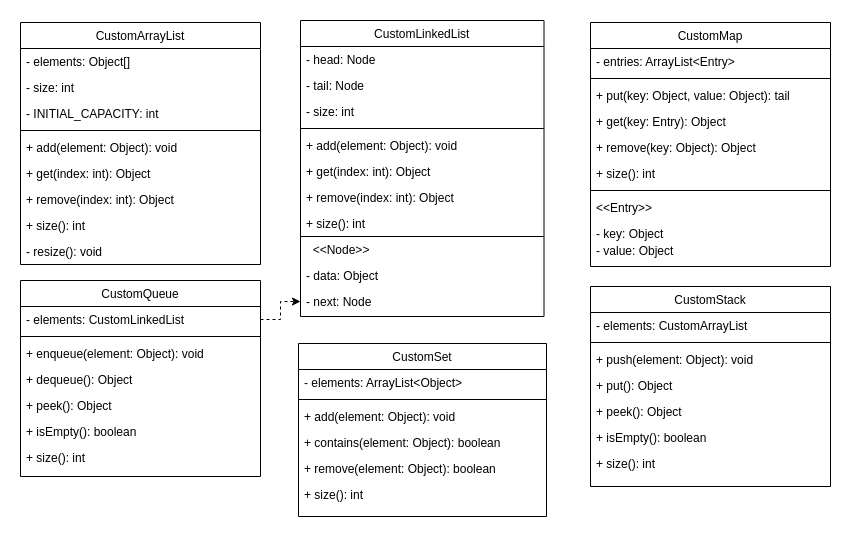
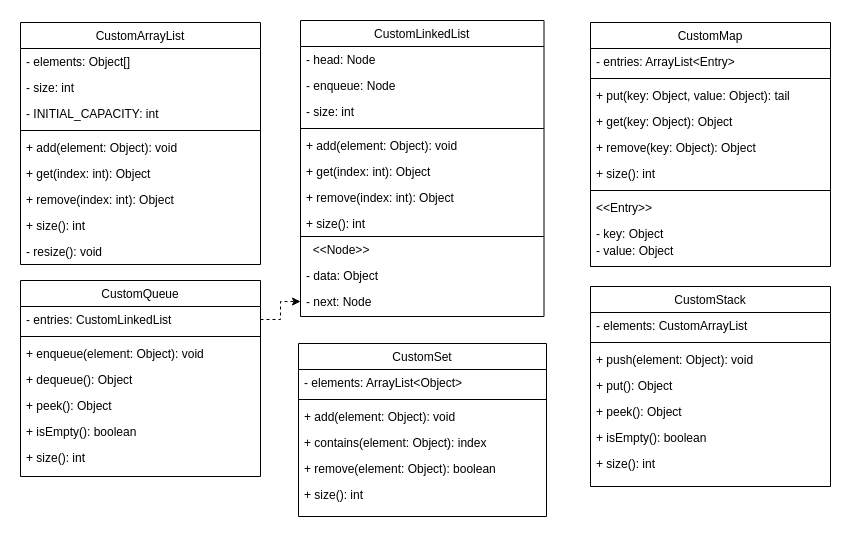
node "- tail: Node": label "- tail: Node" -> "- enqueue: Node"
node "+ get(key: Entry): Object": label "+ get(key: Entry): Object" -> "+ get(key: Object): Object"
node "- elements: CustomLinkedList": label "- elements: CustomLinkedList" -> "- entries: CustomLinkedList"
node "+ contains(element: Object): boolean": label "+ contains(element: Object): boolean" -> "+ contains(element: Object): index"
